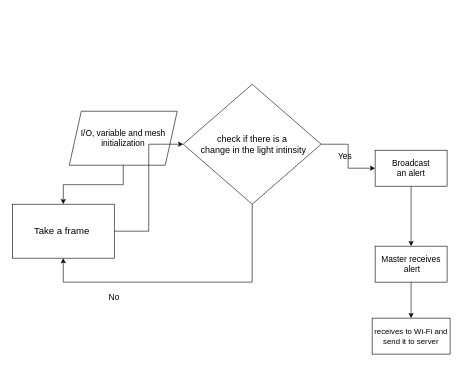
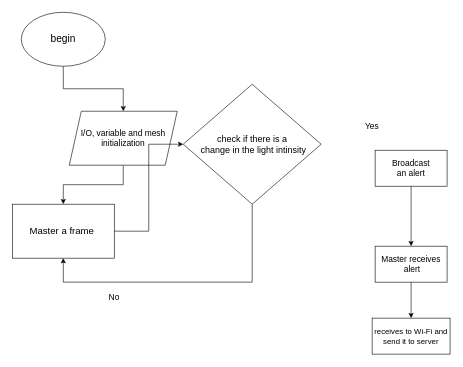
node "begin": added
edge "begin" -> "I/O, variable and mesh initialization": added
edge "check if there is a change in the light intinsity" -> "Broadcast an alert": removed
node "Yes": moved (345, 156) -> (372, 126)
node "Take a frame": label "Take a frame" -> "Master a frame"
